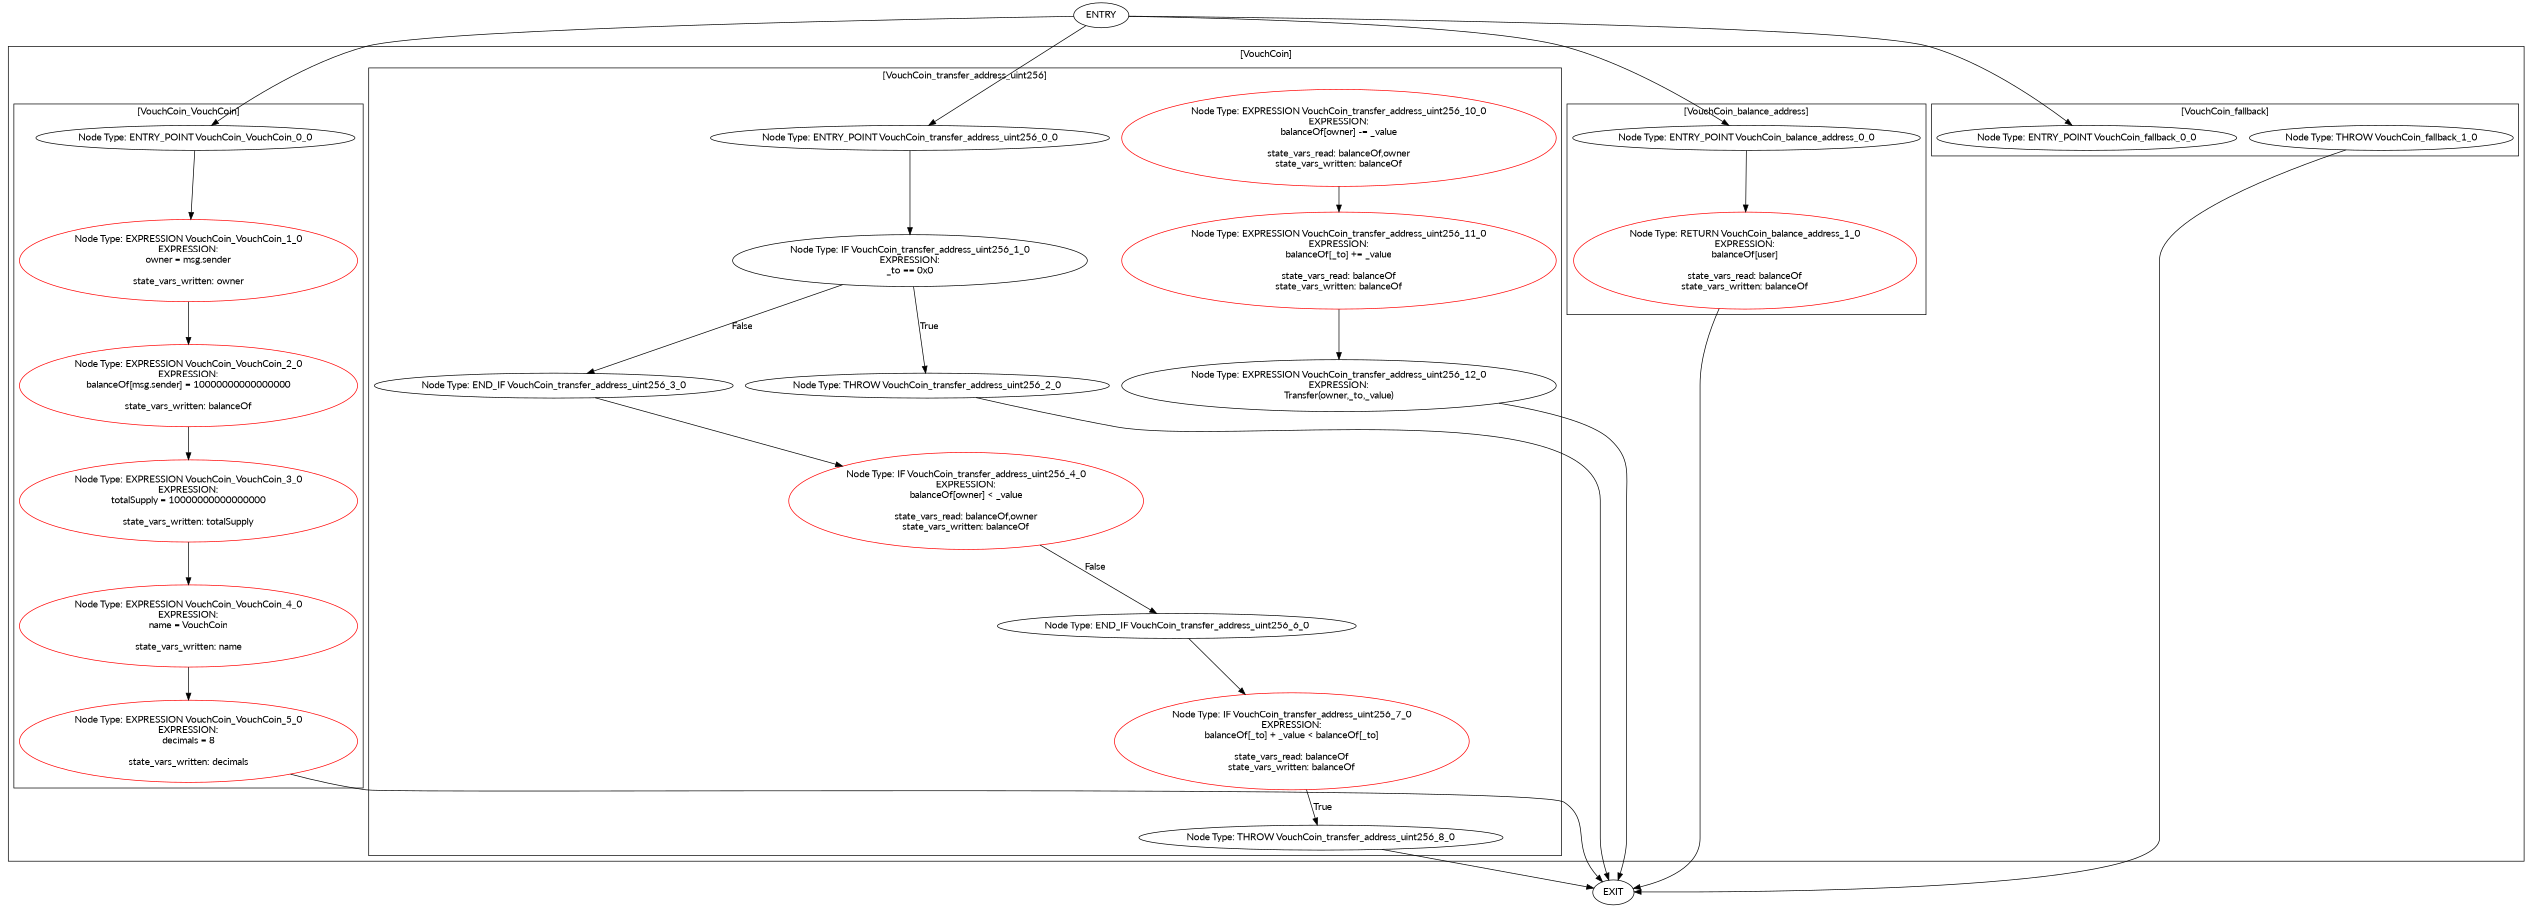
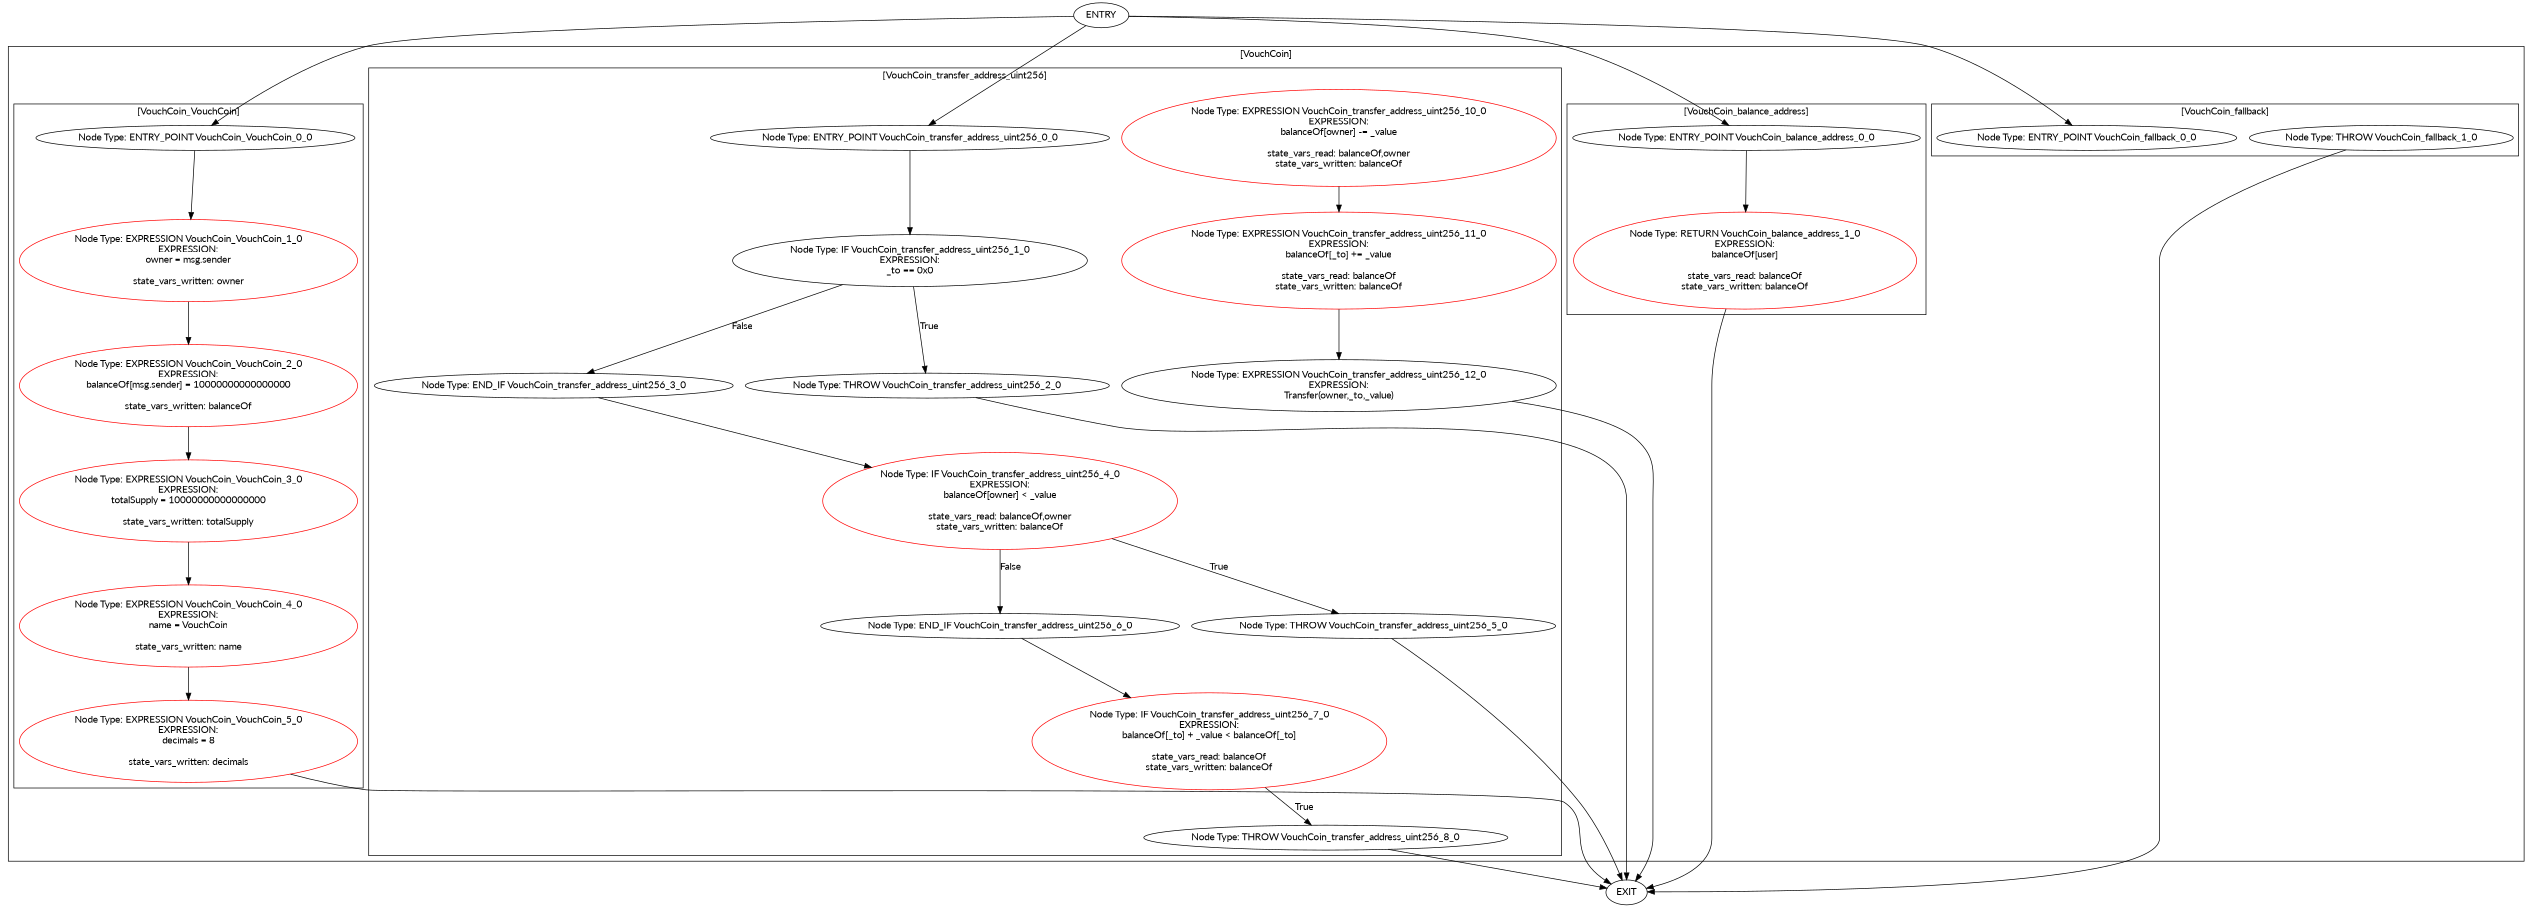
node "Node Type: THROW VouchCoin_transfer_address_uint256_5_0": added
